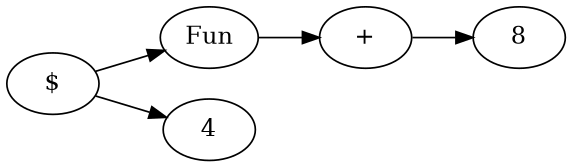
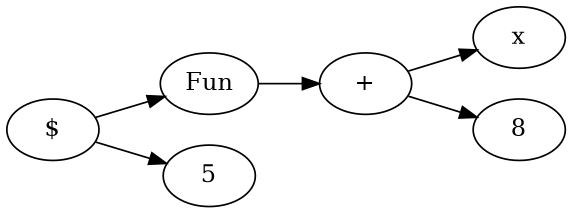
node "x": added
node "4": label "4" -> "5"
